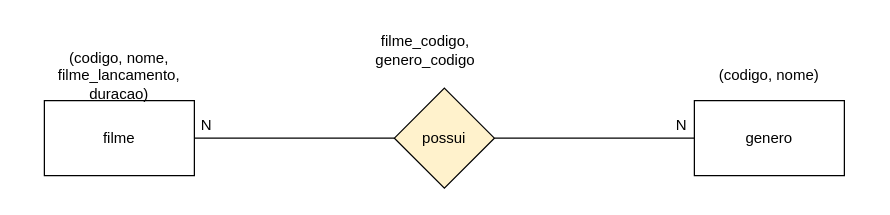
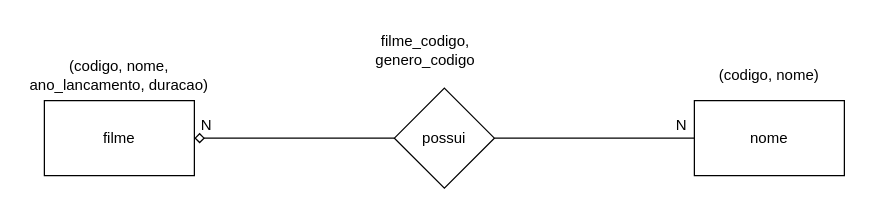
node "(codigo, nome, filme_lancamento, duracao)": label "(codigo, nome, filme_lancamento, duracao)" -> "(codigo, nome, ano_lancamento, duracao)"
edge "filme" -- "possui": arrowhead none -> diamond
node "possui": fillcolor #fff2cc -> #ffffff
node "genero": label "genero" -> "nome"
